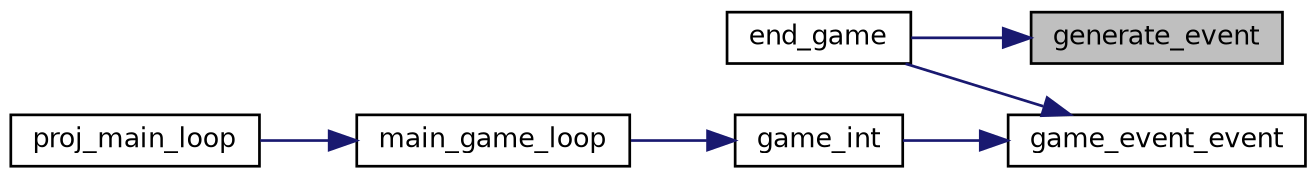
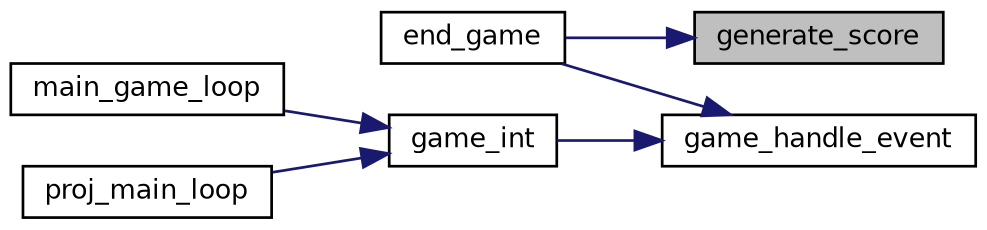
node "generate_event": label "generate_event" -> "generate_score"
edge "proj_main_loop" -> "main_game_loop": now "proj_main_loop" -> "game_int"
node "game_event_event": label "game_event_event" -> "game_handle_event"
